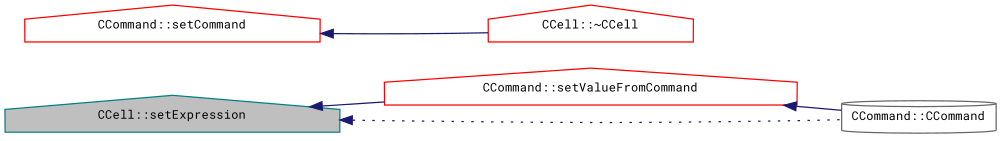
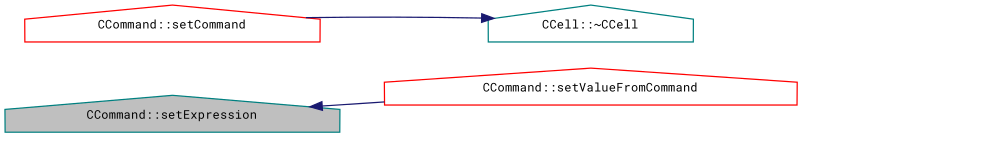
node "CCell::~CCell": color red -> teal
edge "CCell::~CCell" -> "CCommand::setCommand": reversed
node "CCell::setExpression": label "CCell::setExpression" -> "CCommand::setExpression"
node "CCommand::CCommand": removed
